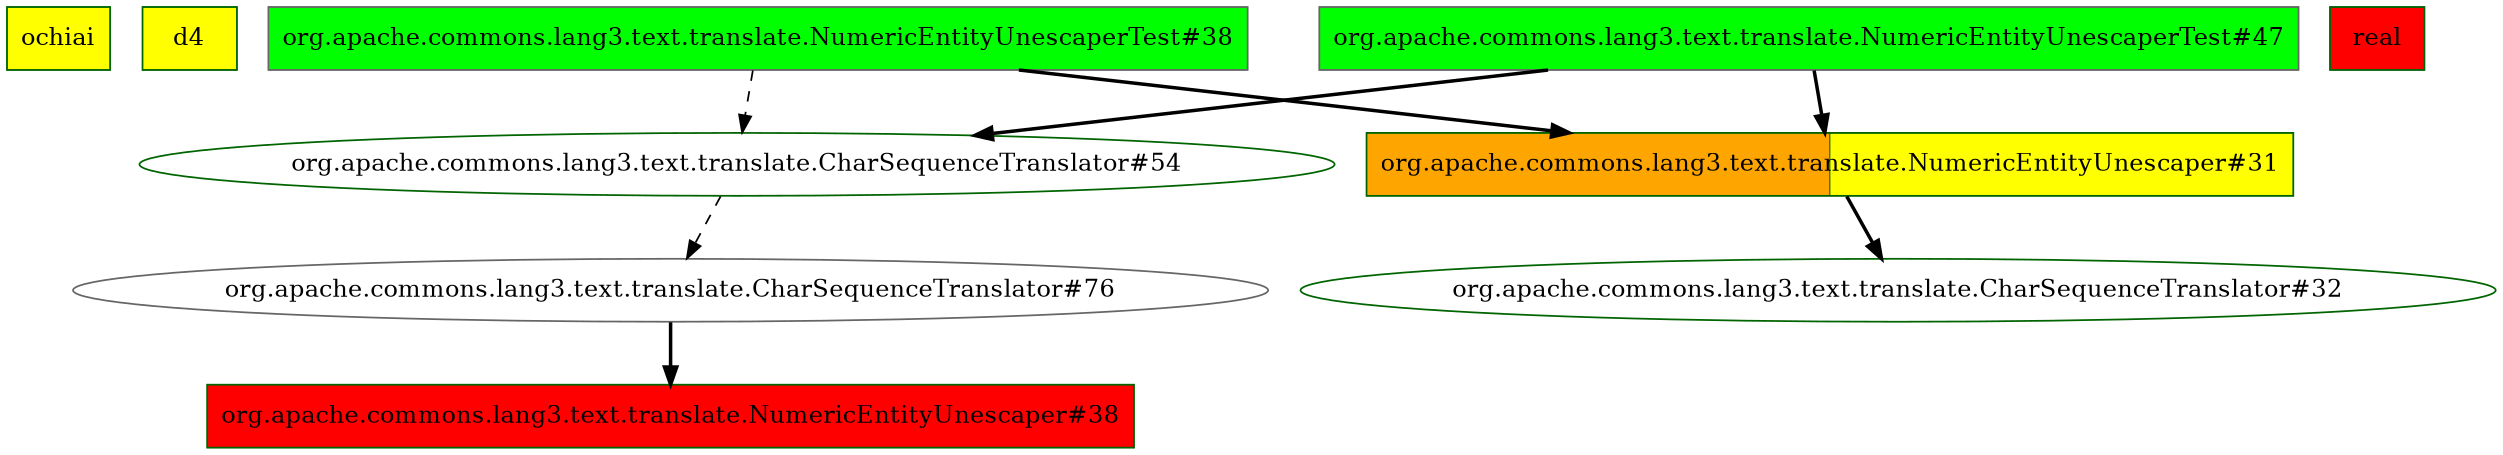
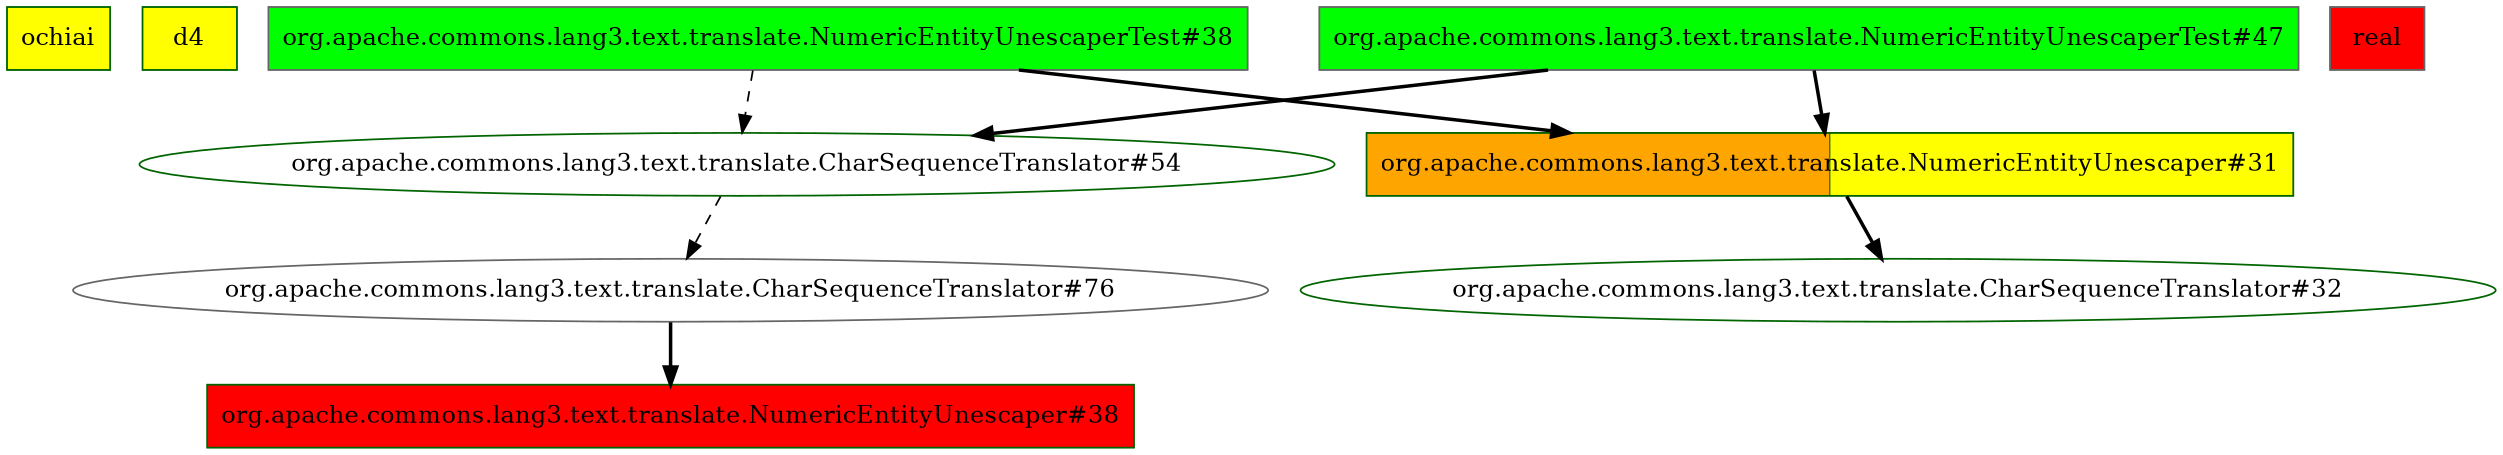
node "real": color darkgreen -> gray40
